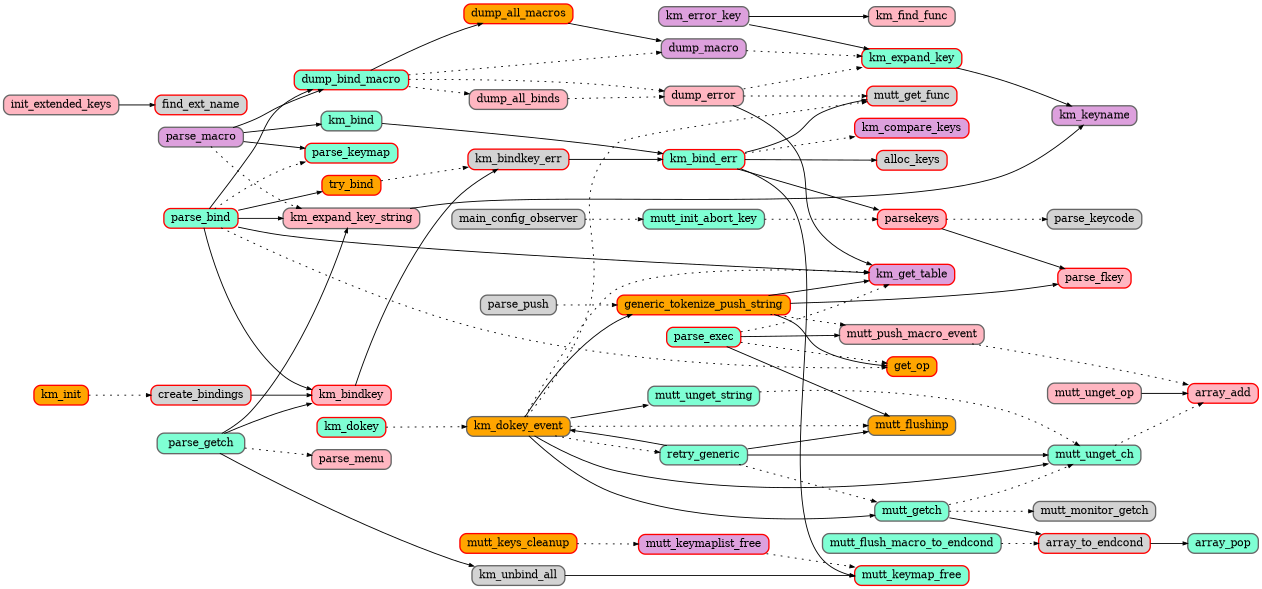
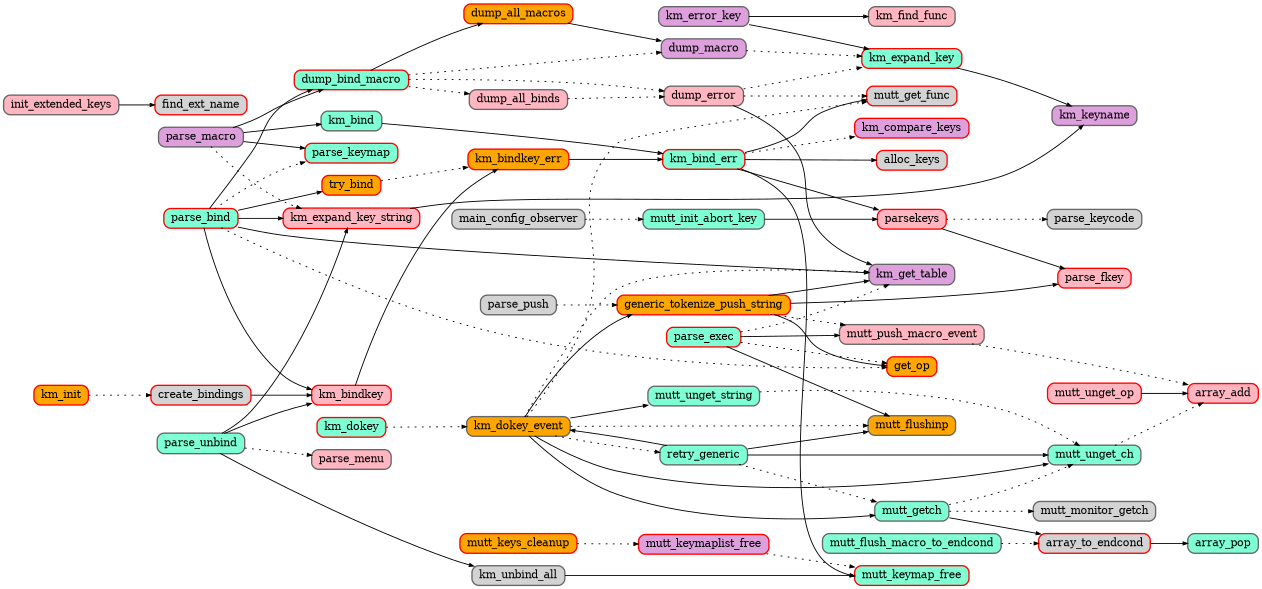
node "km_bindkey_err": fillcolor lightgrey -> orange
node "km_expand_key_string": color gray40 -> red
edge "mutt_init_abort_key" -> "parsekeys": style dotted -> solid
node "km_get_table": color red -> gray40
node "mutt_unget_op": color gray40 -> red
node "parse_getch": label "parse_getch" -> "parse_unbind"
